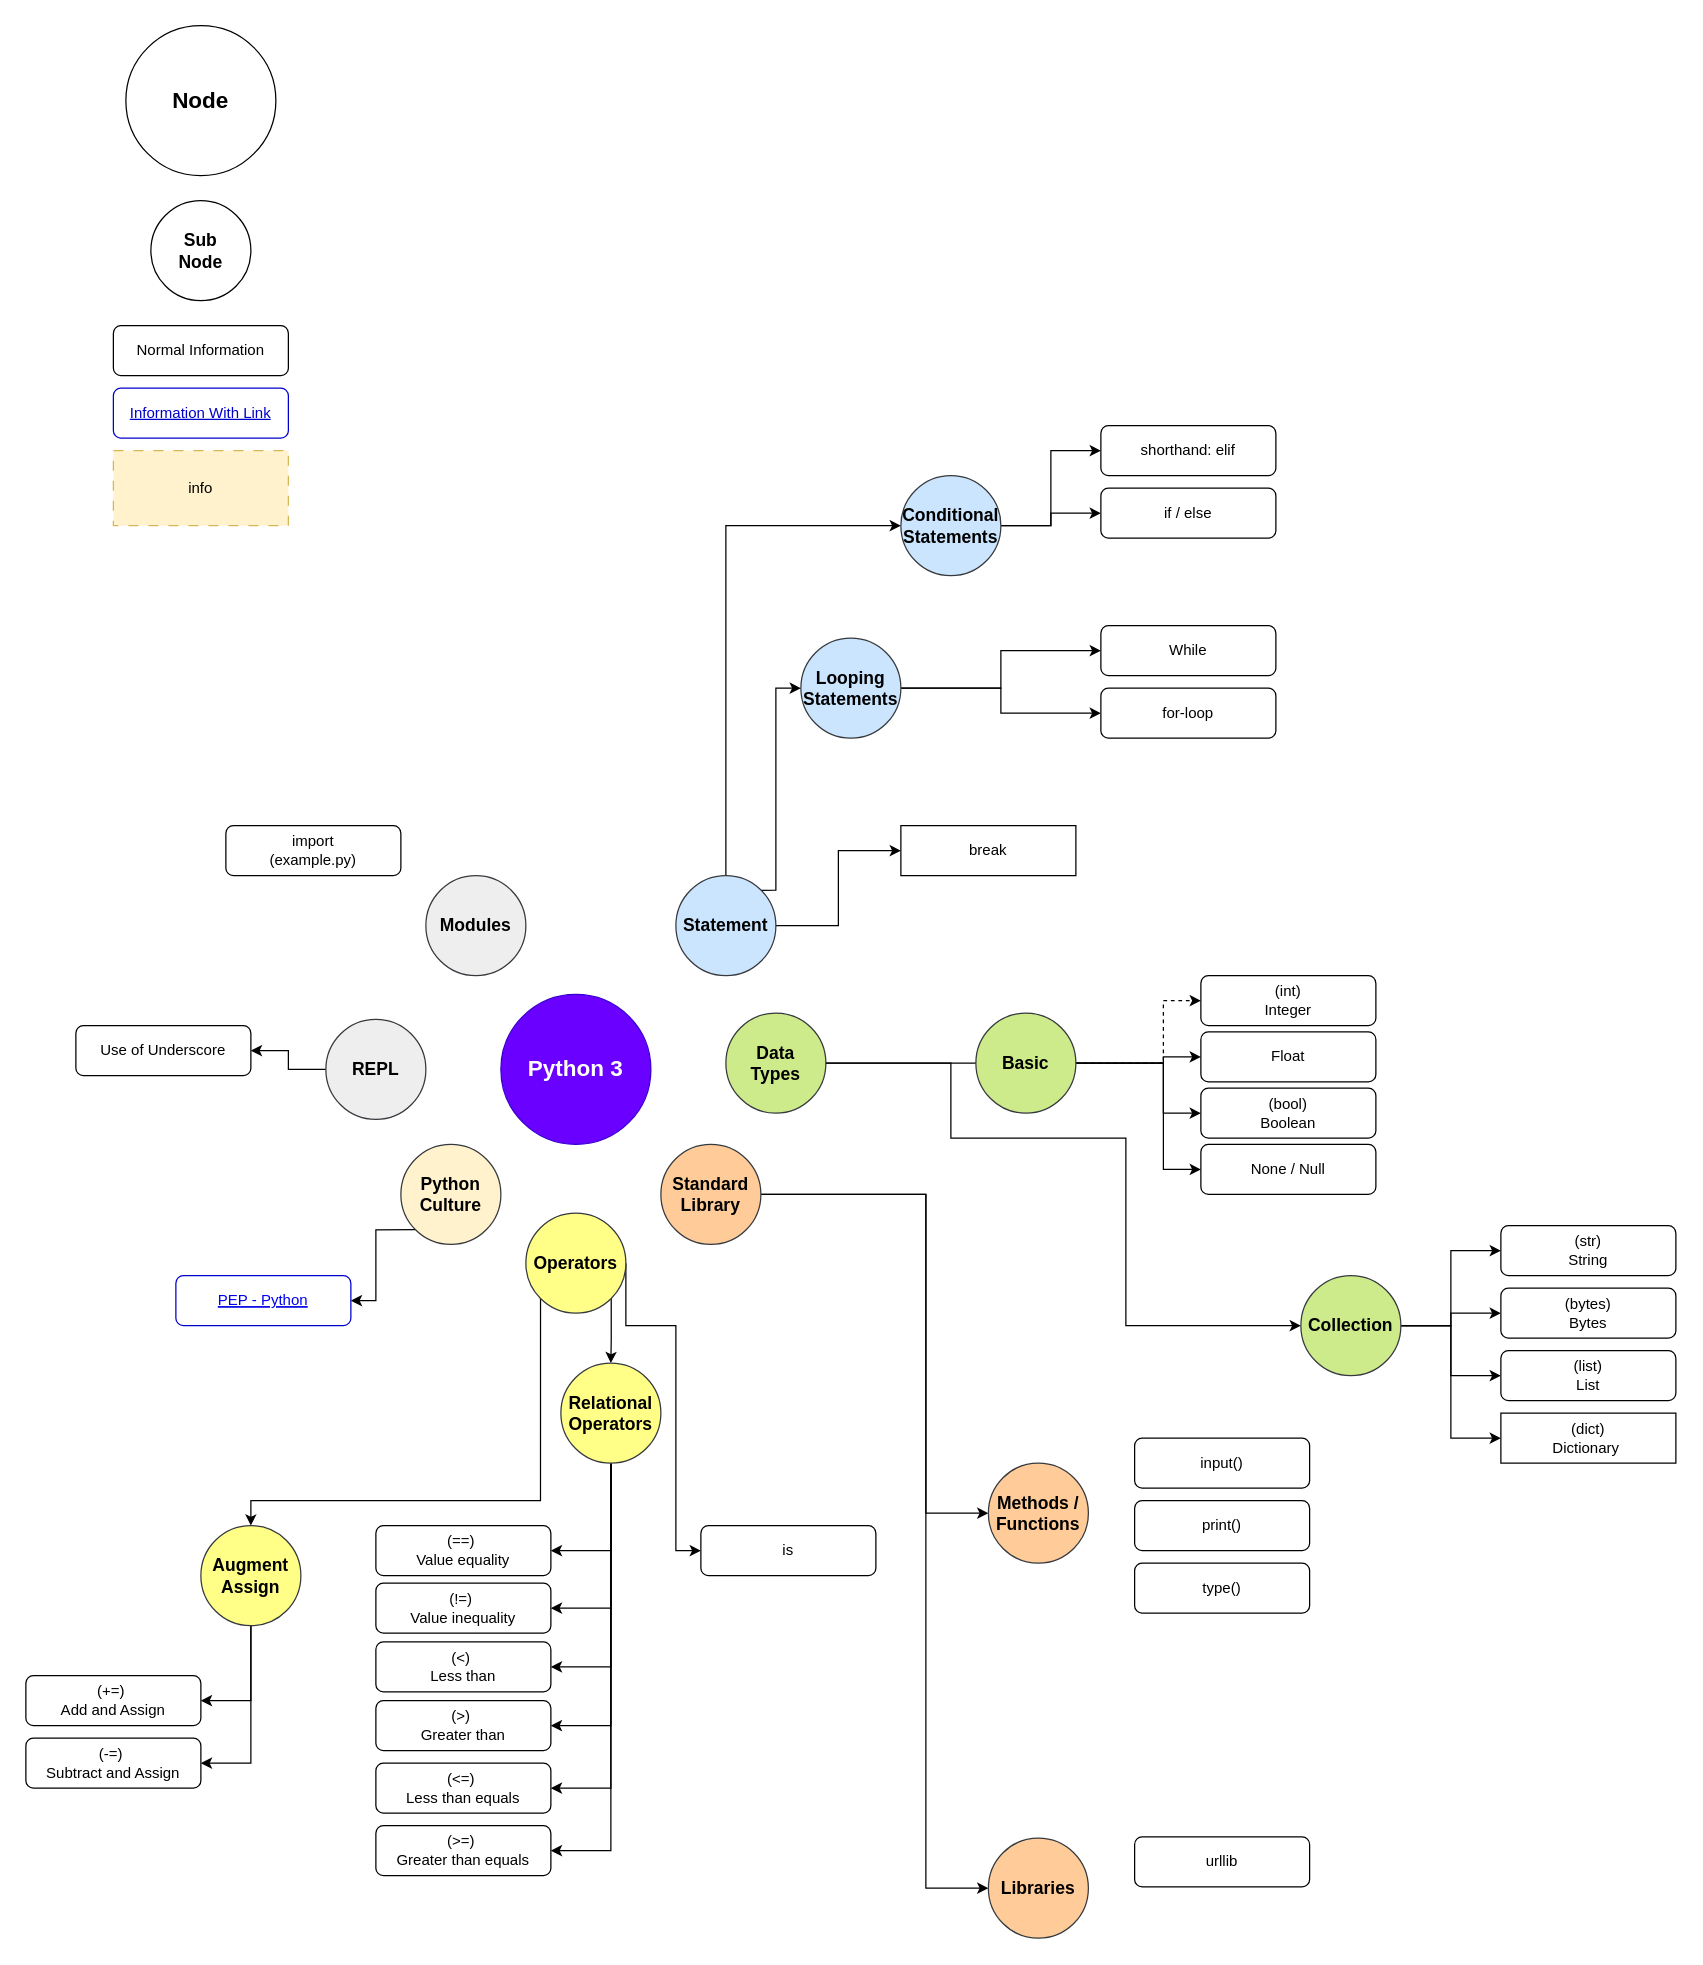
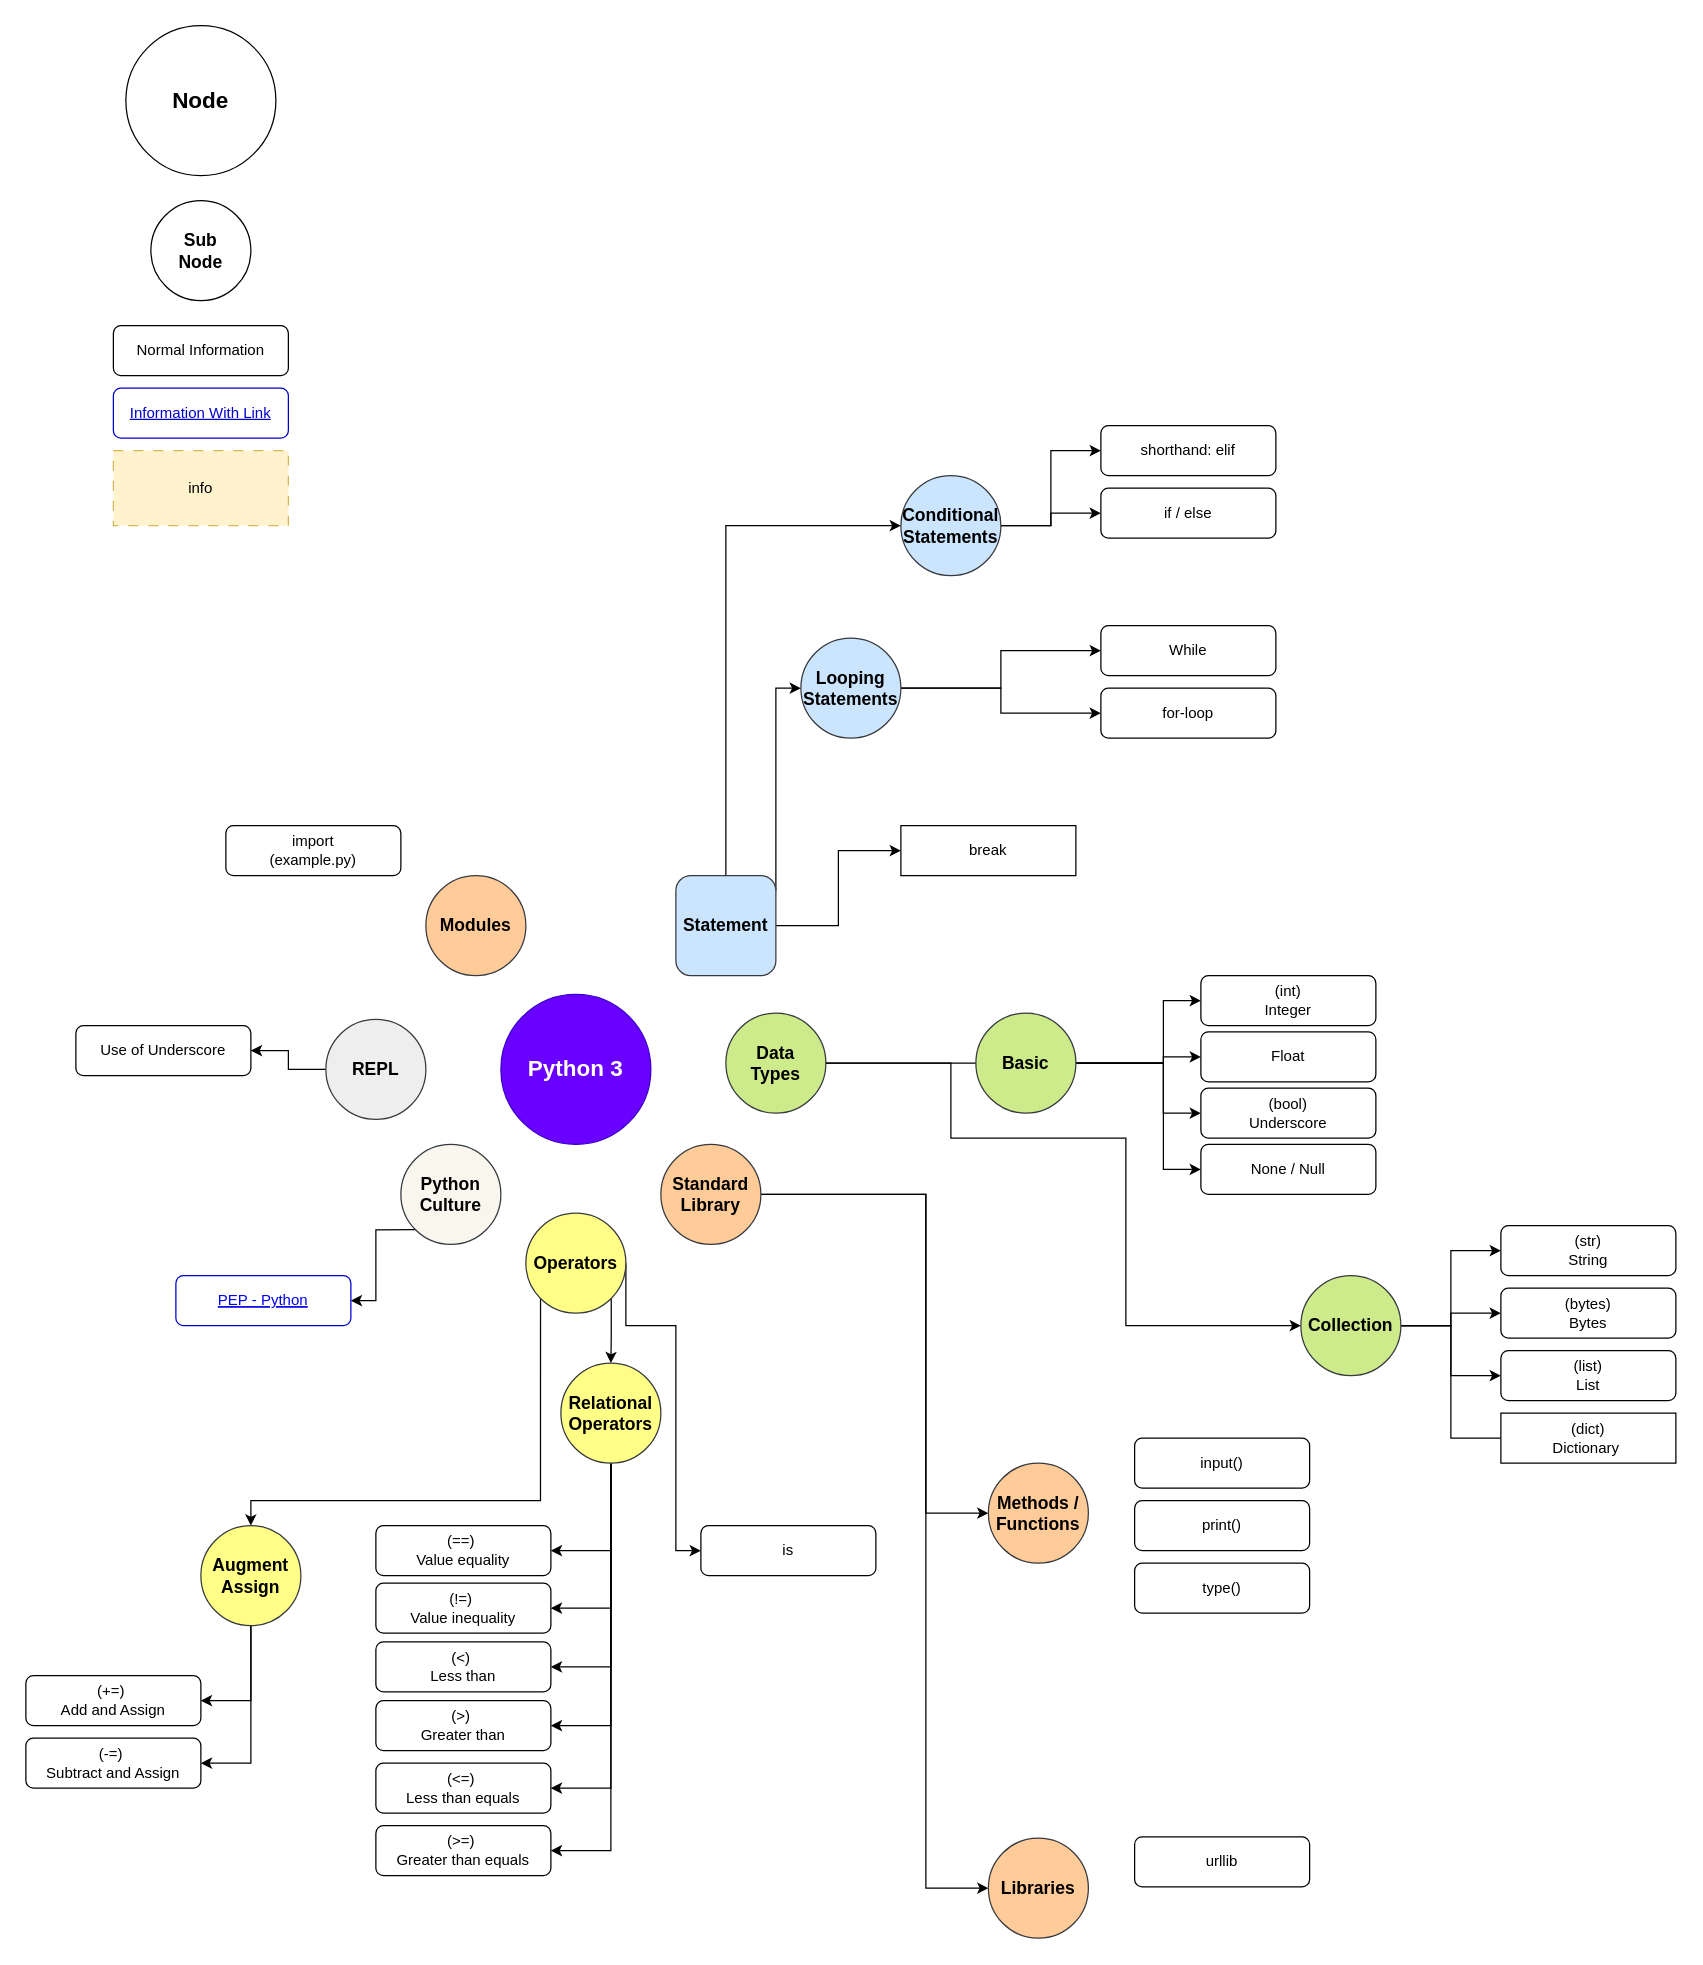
node "Modules": fillcolor #eeeeee -> #ffcc99
node "Statement": shape ellipse -> rounded rectangle
edge "Basic" -> "(int) Integer": style dashed -> solid
node "(bool) Boolean": label "(bool) Boolean" -> "(bool) Underscore"
node "Python Culture": fillcolor #fff2cc -> #f9f7ed
edge "Collection" -> "(dict) Dictionary": arrowhead classic -> none
